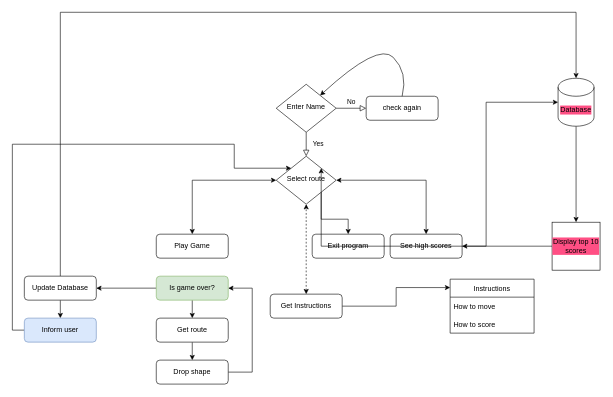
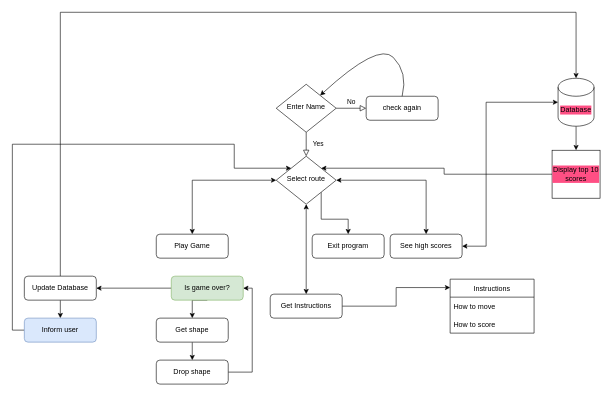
node "Display top 10 scores": moved (576, 246) -> (576, 174)
edge "Select route" -- "Get Instructions": style dashed -> solid
node "Is game over?": moved (192, 288) -> (207, 288)
node "Get route": label "Get route" -> "Get shape"
